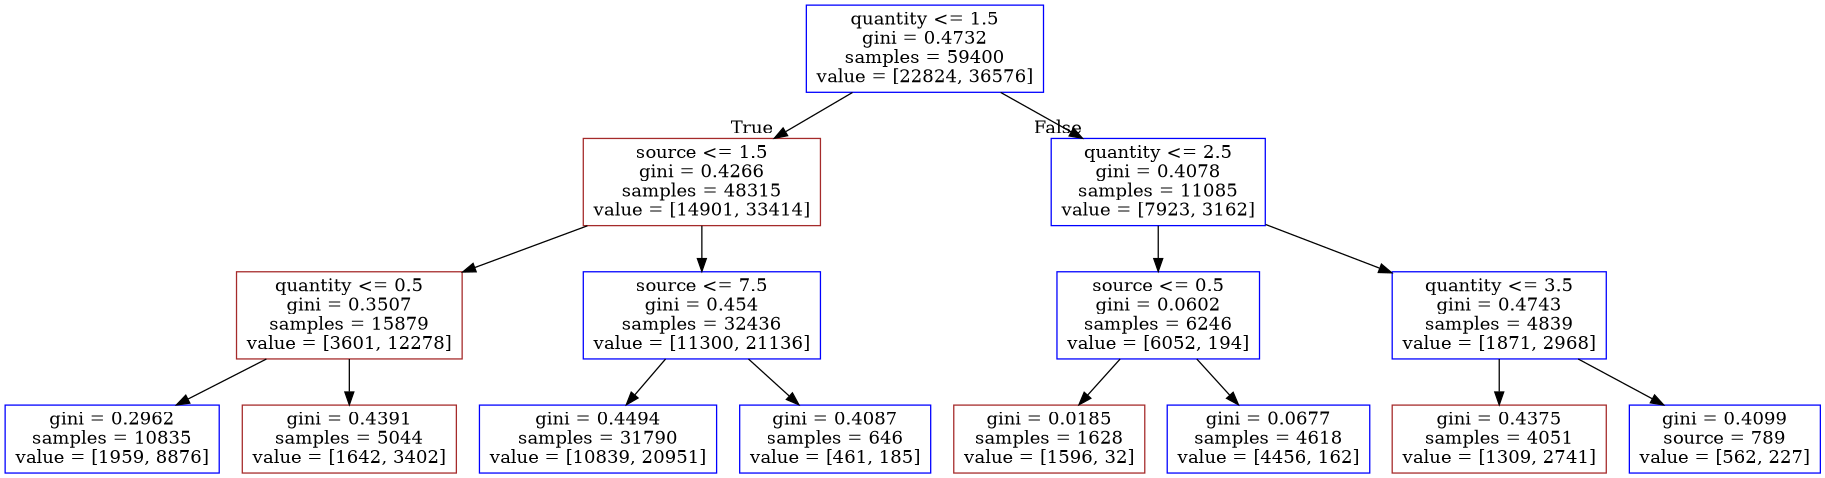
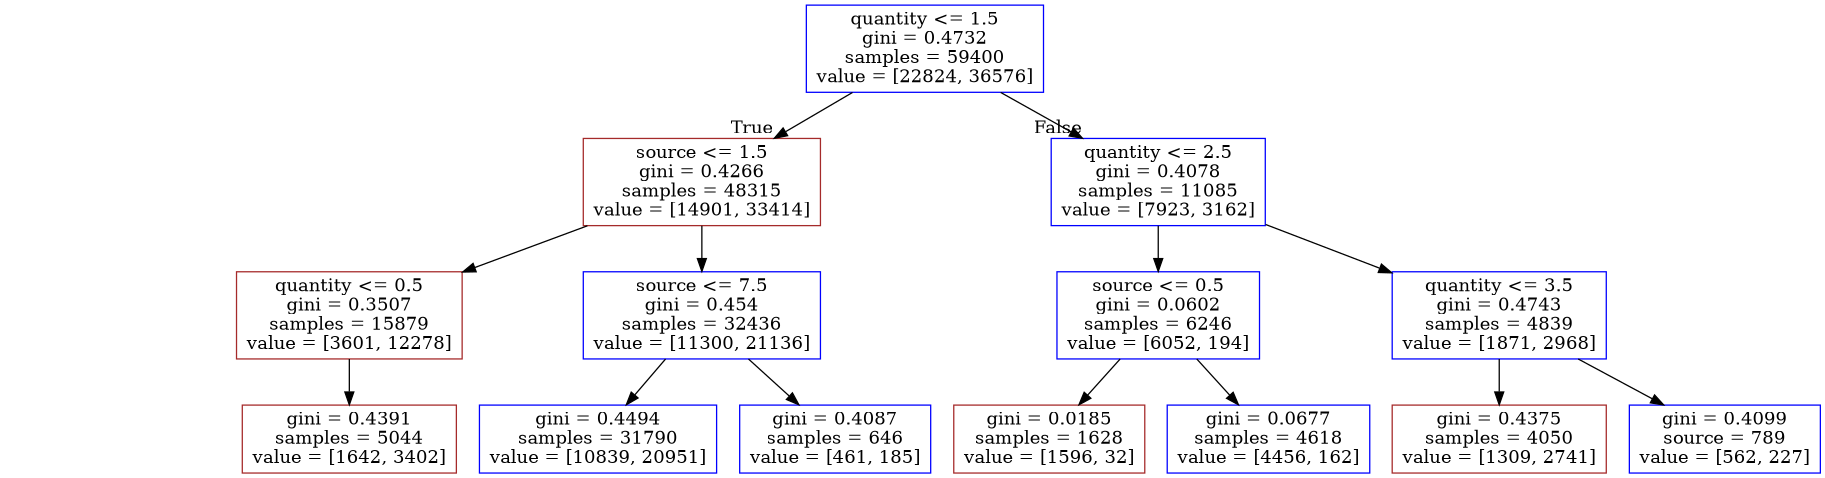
node "gini = 0.2962 samples = 10835 value = [1959, 8876]": removed
node "gini = 0.4375 samples = 4051 value = [1309, 2741]": label "gini = 0.4375 samples = 4051 value = [1309, 2741]" -> "gini = 0.4375 samples = 4050 value = [1309, 2741]"
